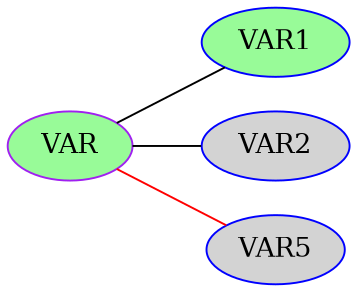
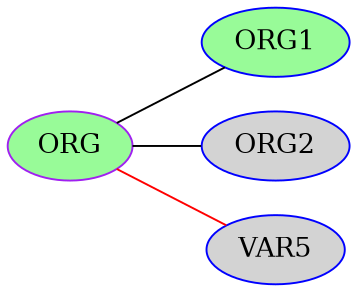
node "VAR1": label "VAR1" -> "ORG1"
node "VAR": label "VAR" -> "ORG"
node "VAR2": label "VAR2" -> "ORG2"
